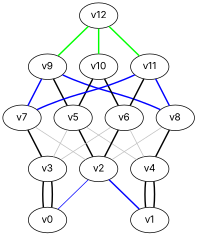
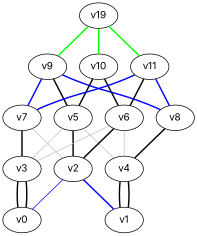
node "v12": label "v12" -> "v19"
edge "v8" -- "v2": removed
